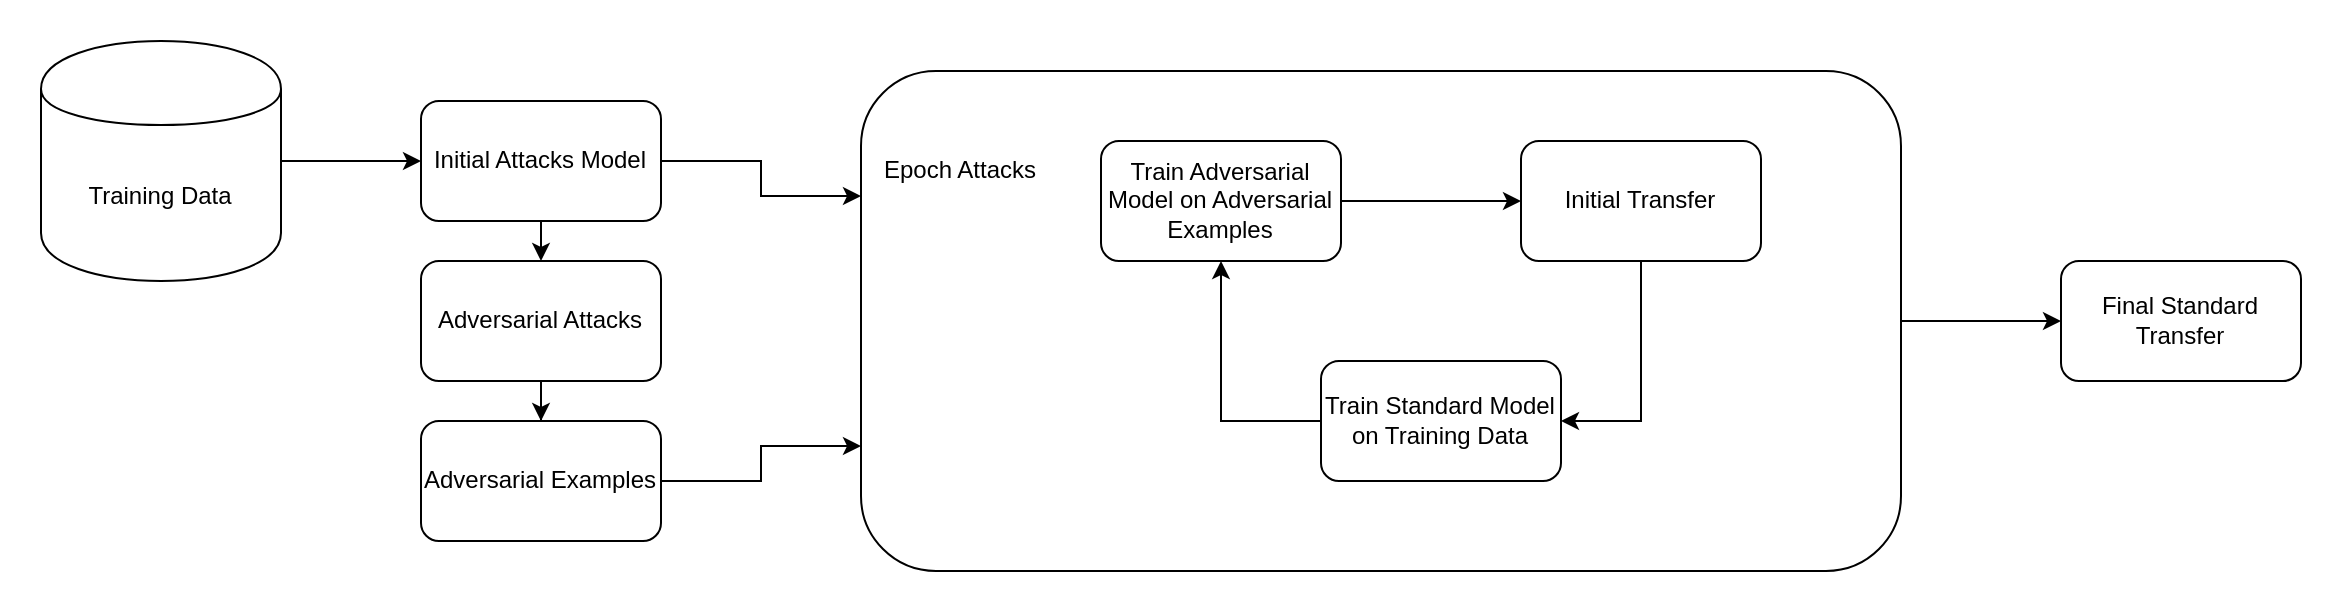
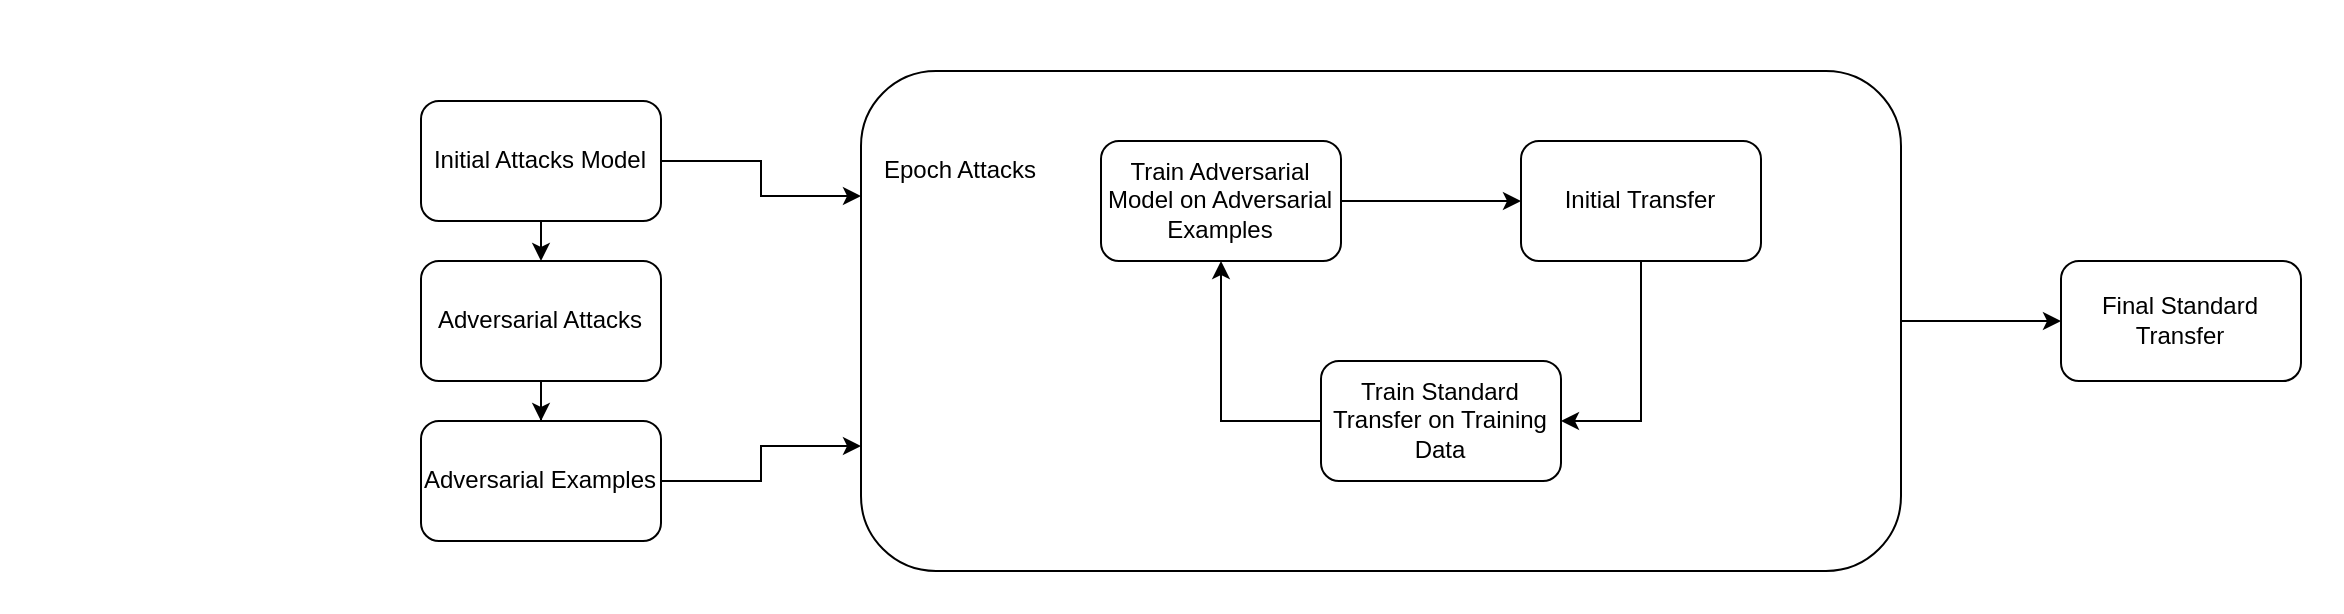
node "Training Data": removed
edge "Training Data" -> "Initial Attacks Model": removed
node "Train Standard Model on Training Data": label "Train Standard Model on Training Data" -> "Train Standard Transfer on Training Data"
